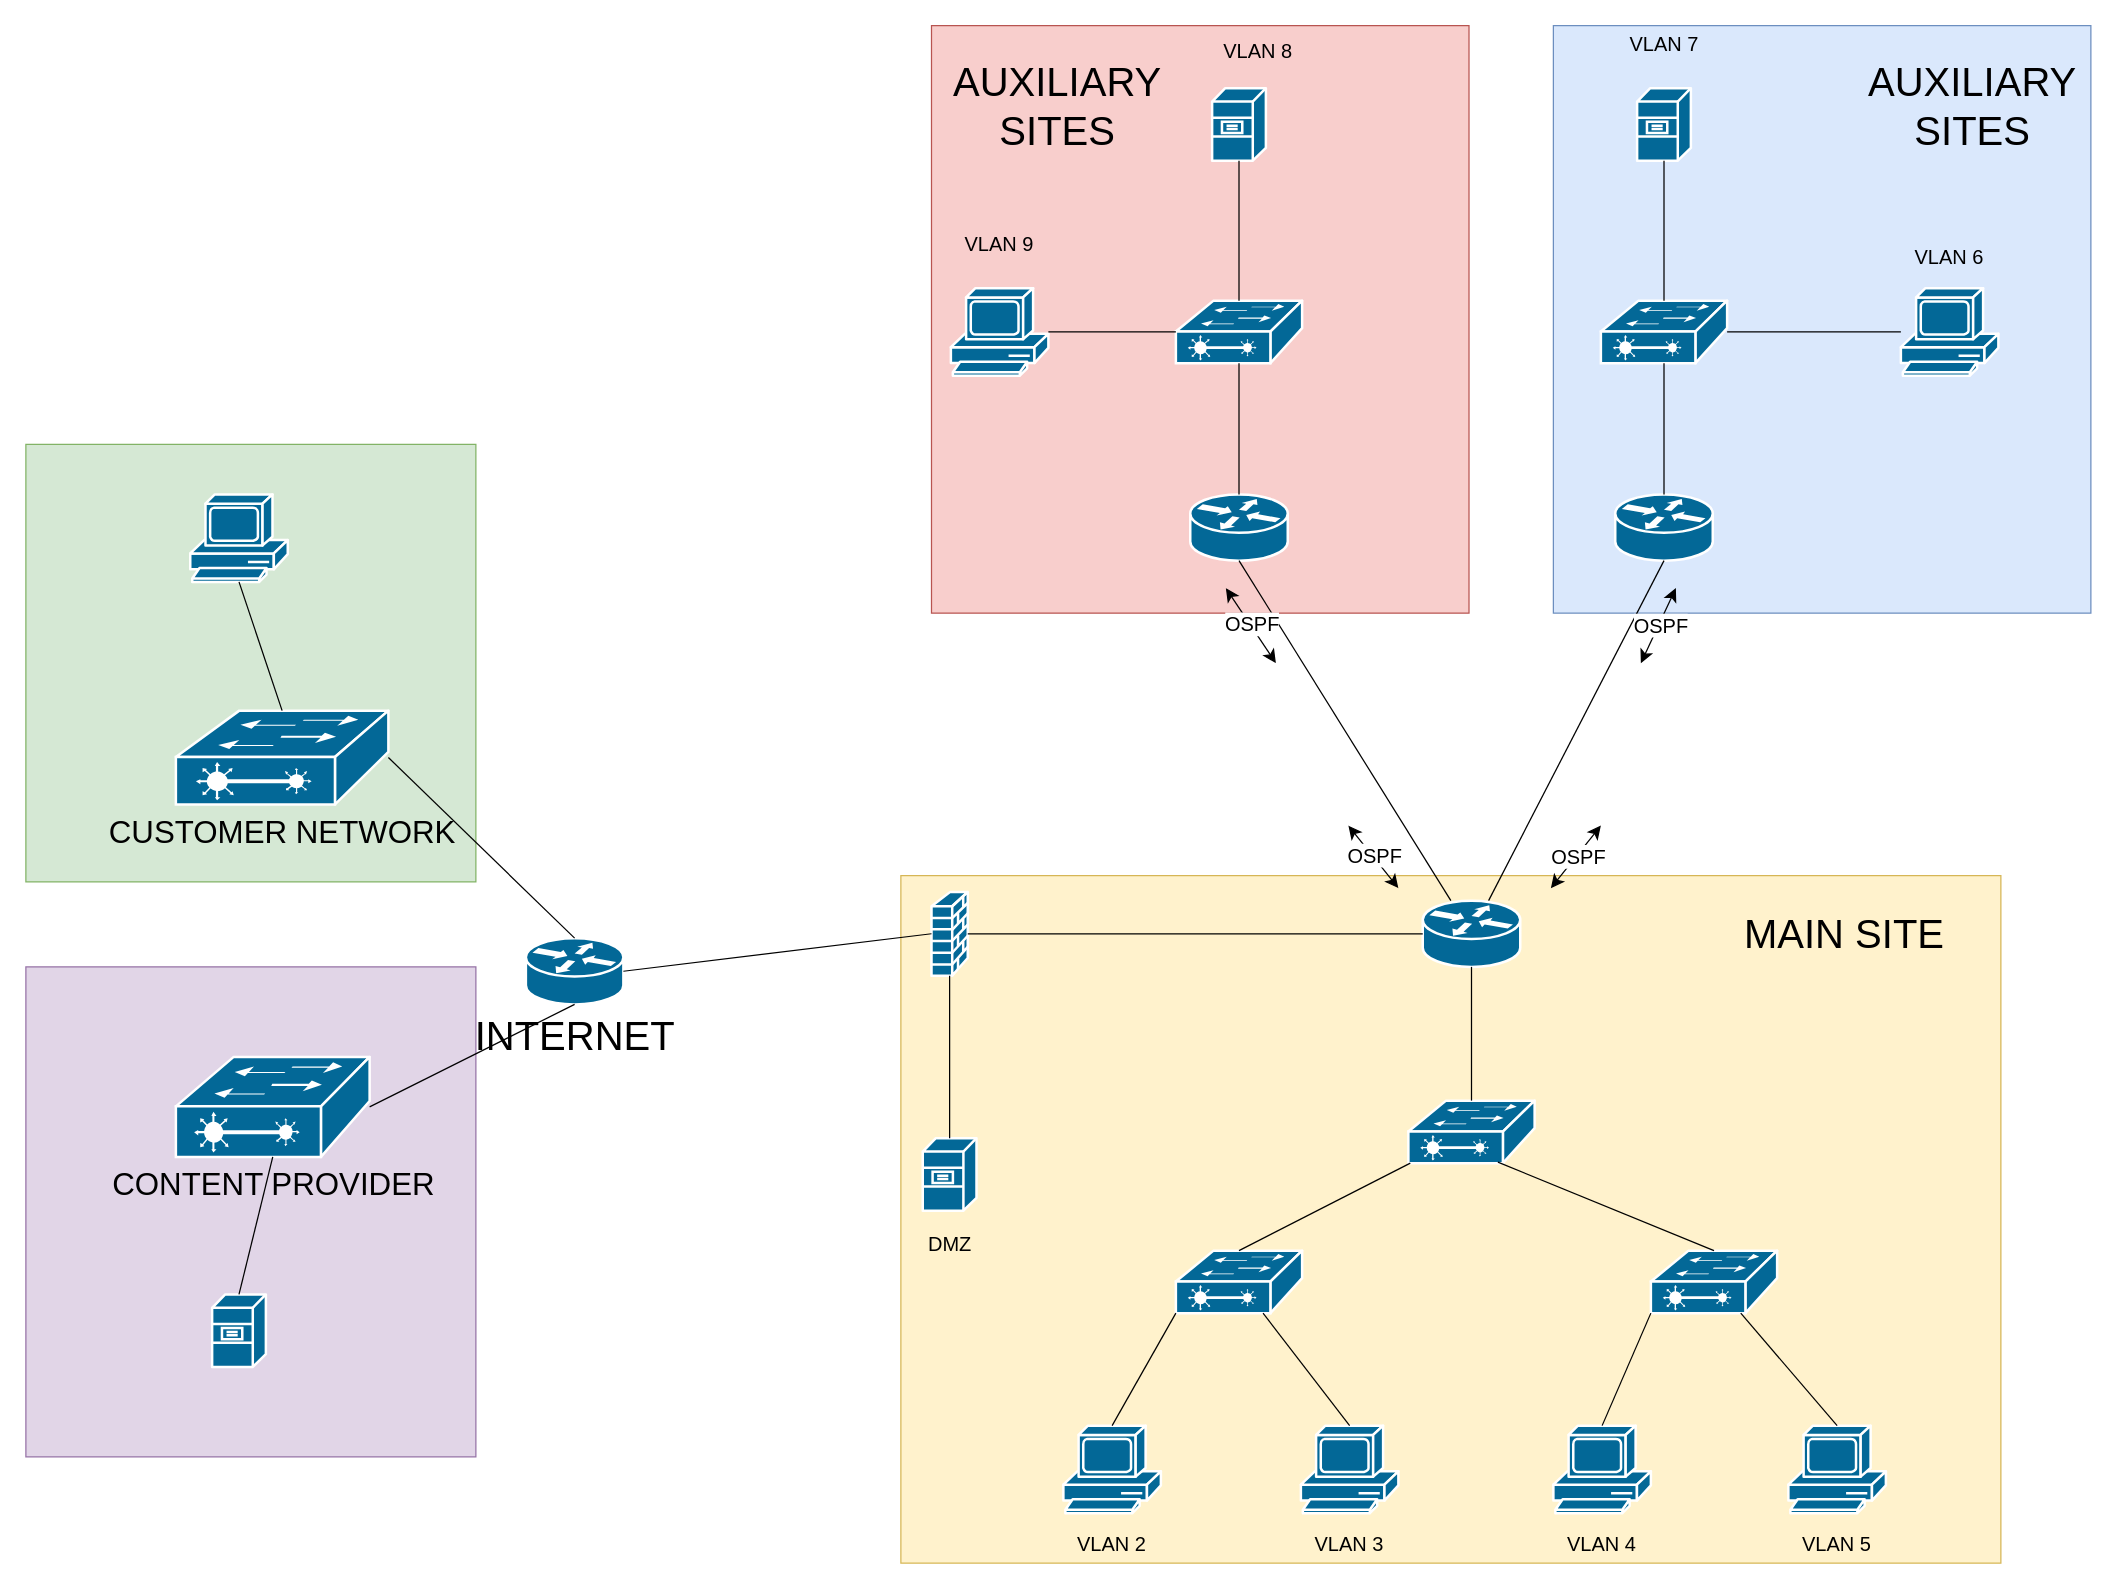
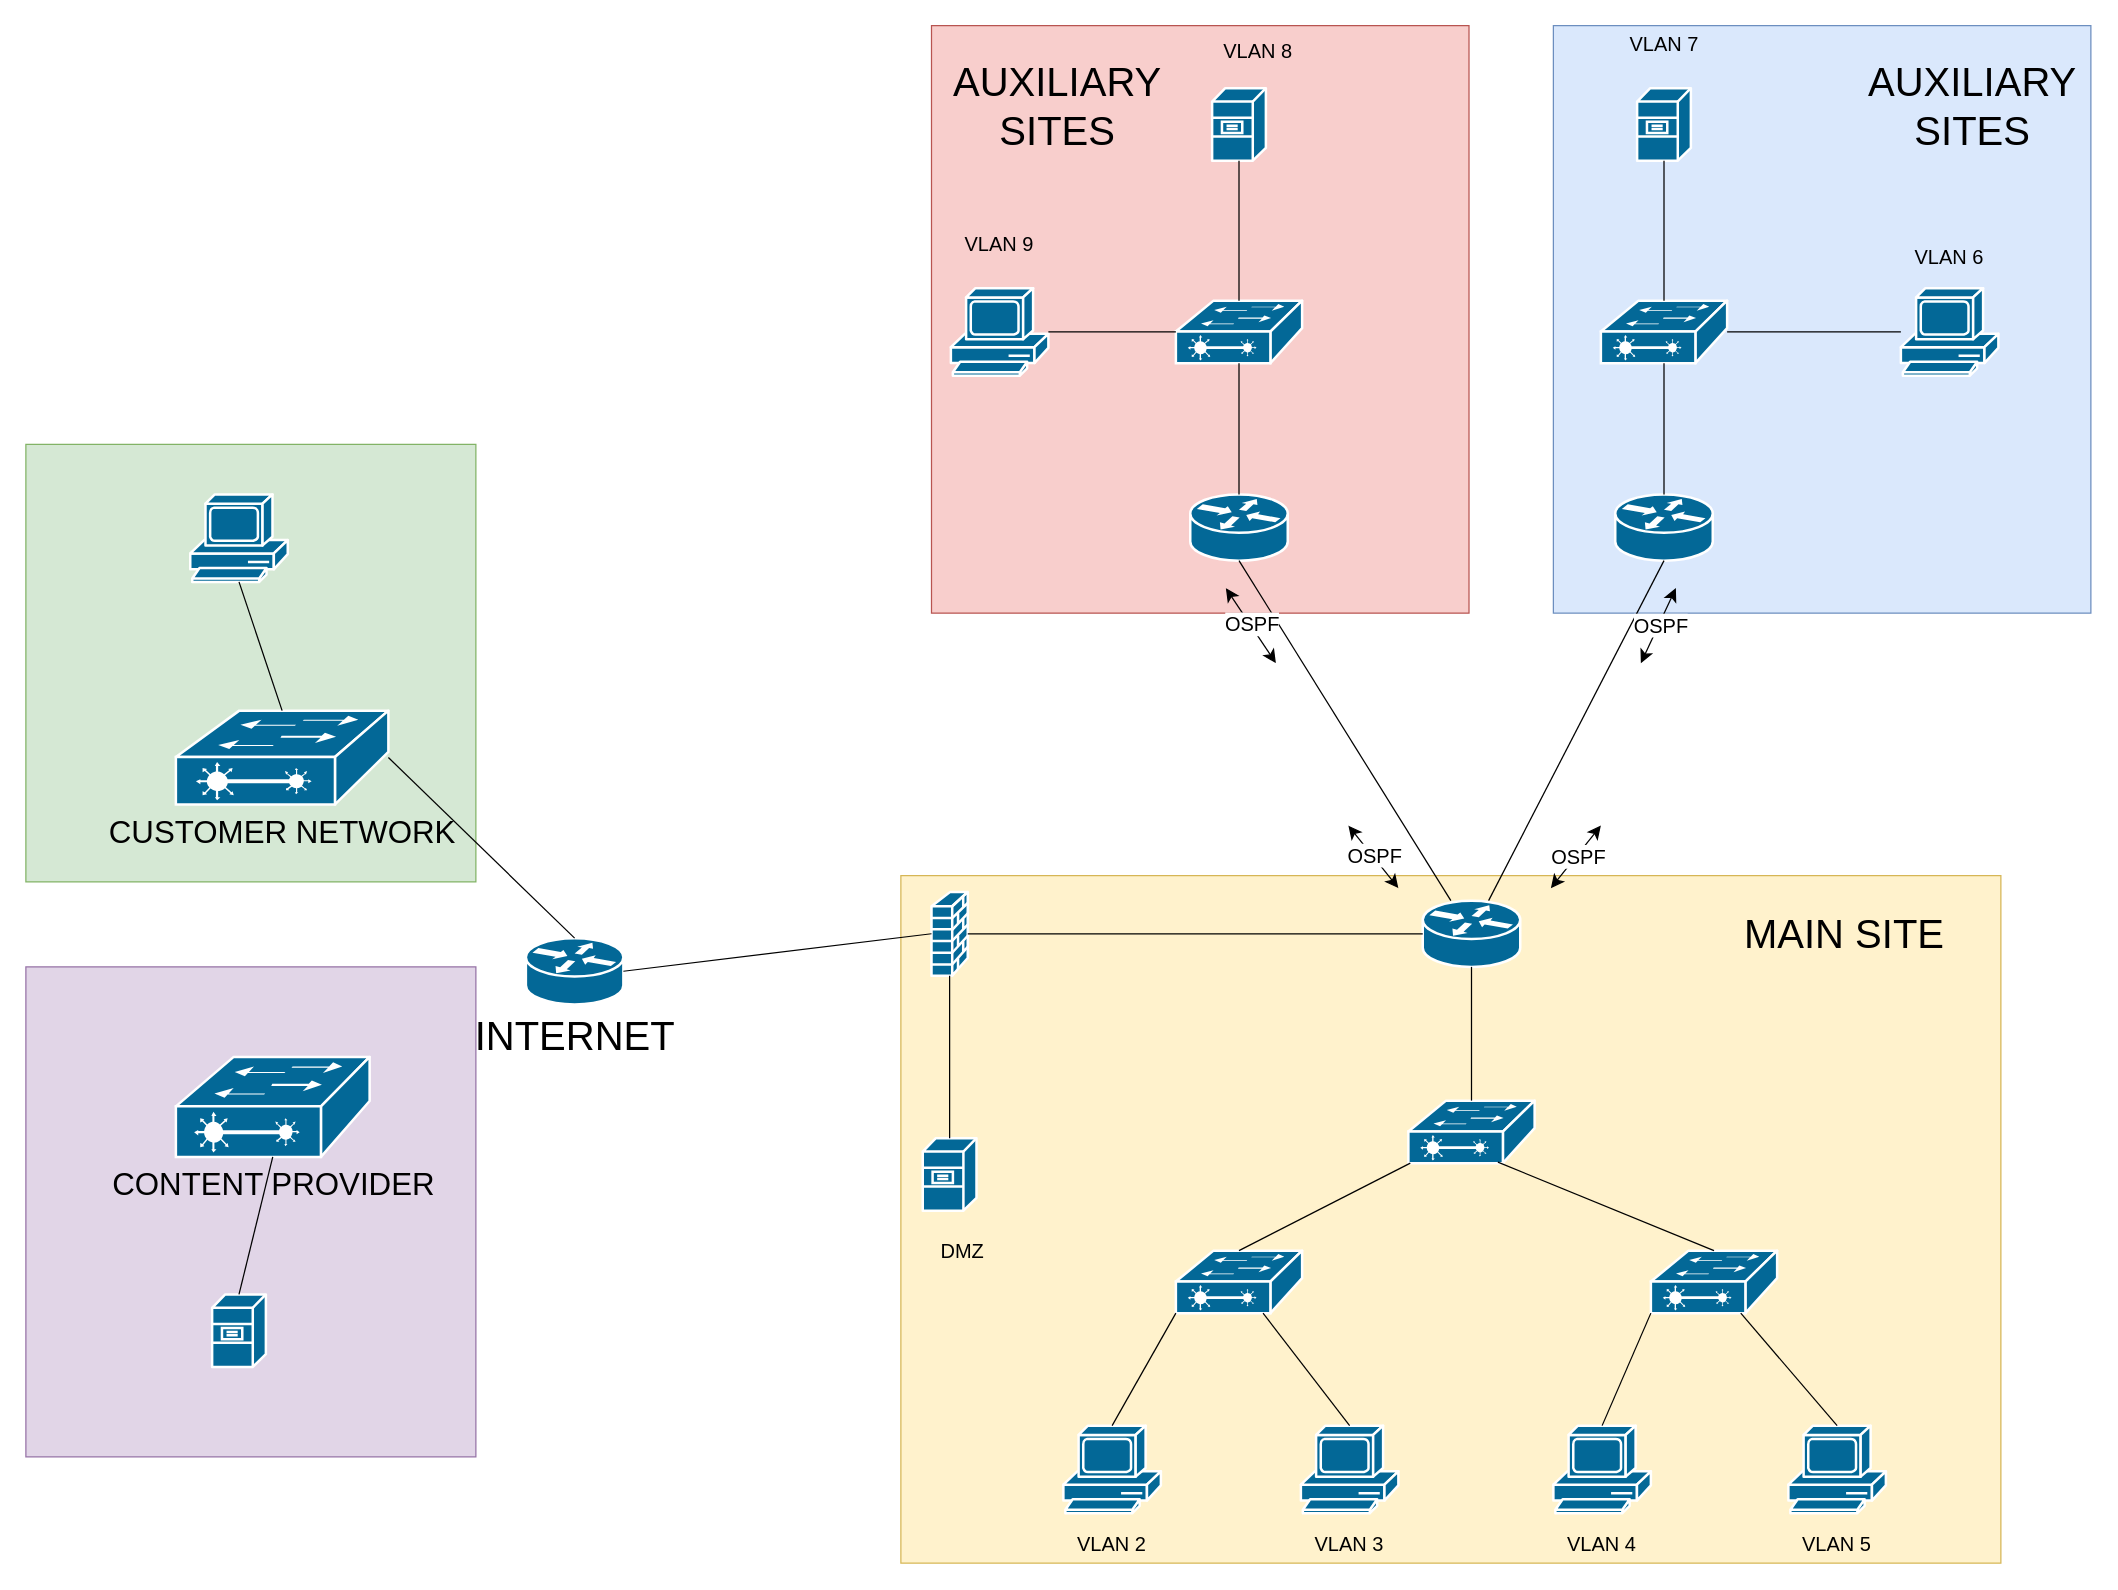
edge "INTERNET" -- "CONTENT PROVIDER": removed
node "DMZ": moved (949, 1244) -> (962, 1251)
